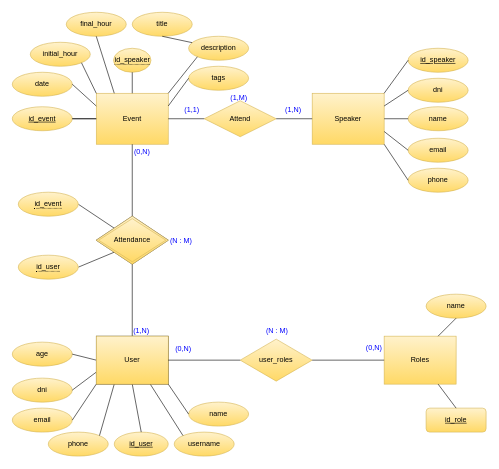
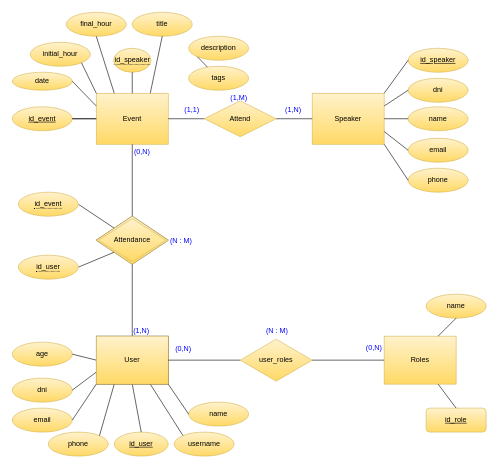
edge "title" -- "description": now "title" -- "Event"
edge "description" -- "Event": now "description" -- "tags"
node "date": size 60x24 -> 60x18
edge "tags" -- "Event": removed
